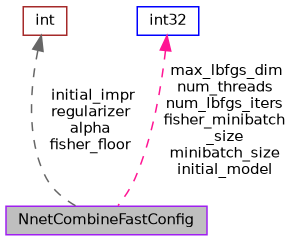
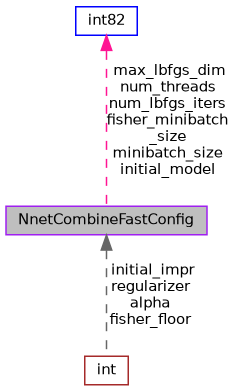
node "int32": label "int32" -> "int82"
edge "NnetCombineFastConfig" -> "int": reversed
